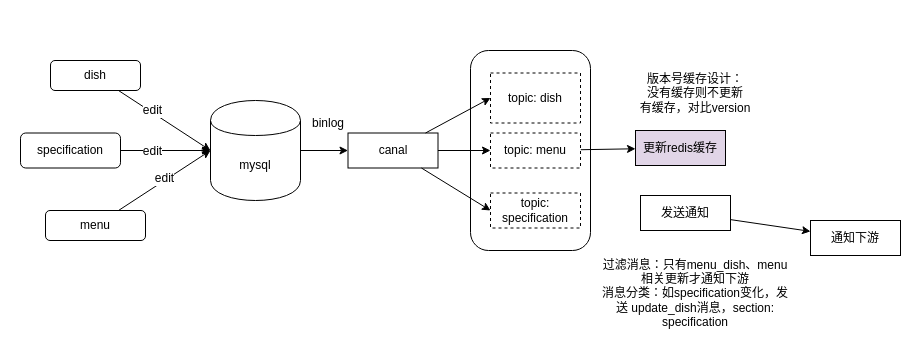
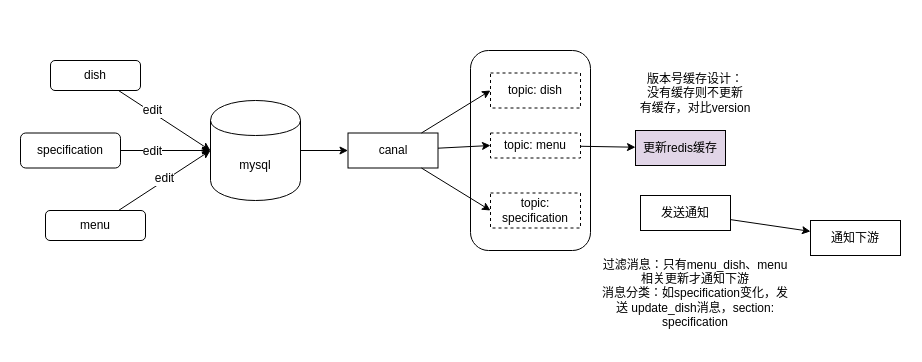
node "topic: dish": size 90x50 -> 90x35
node "binlog": removed
node "topic: menu": size 90x35 -> 90x25
